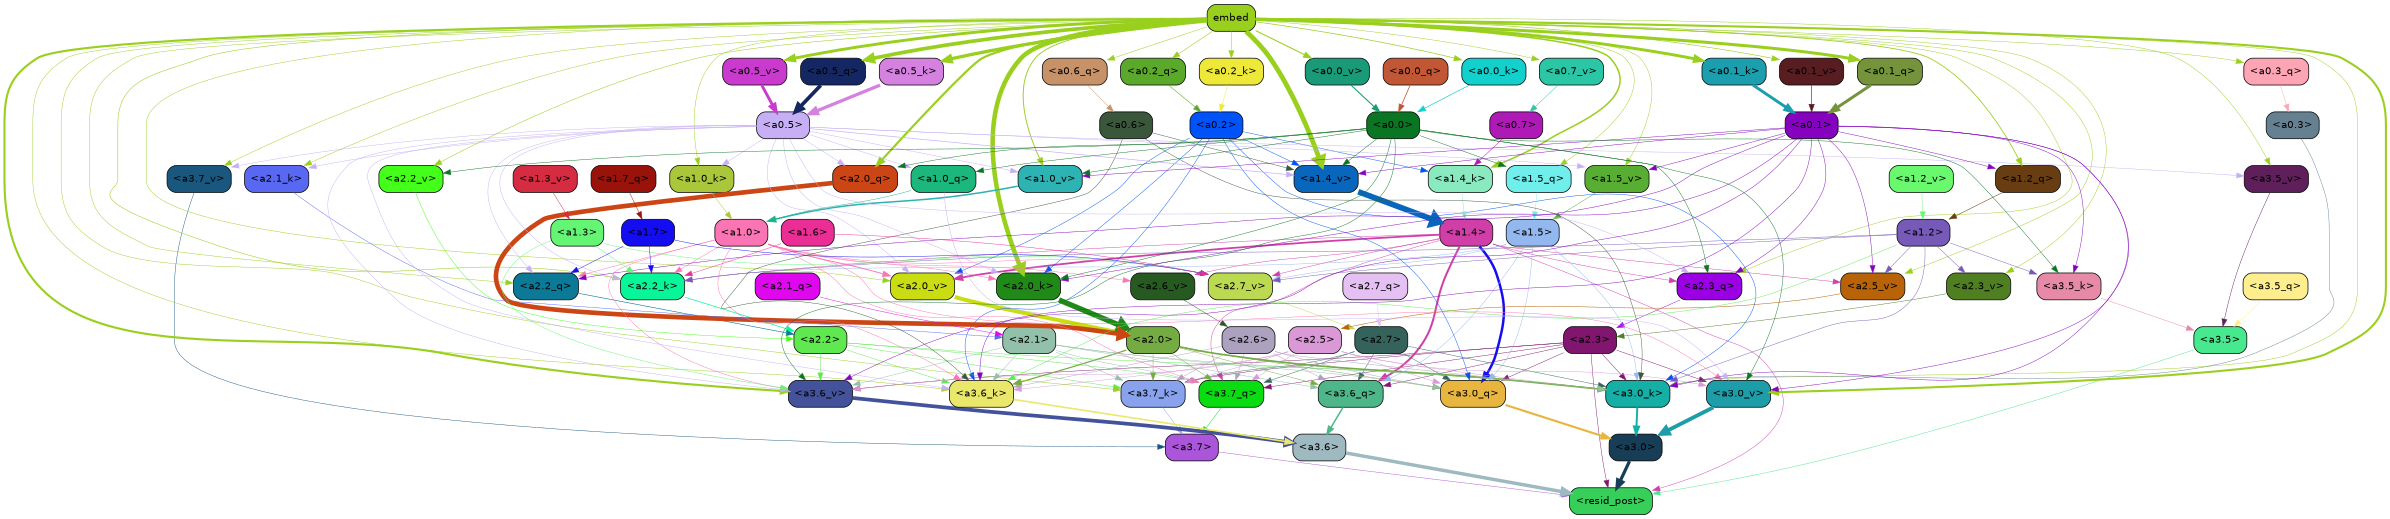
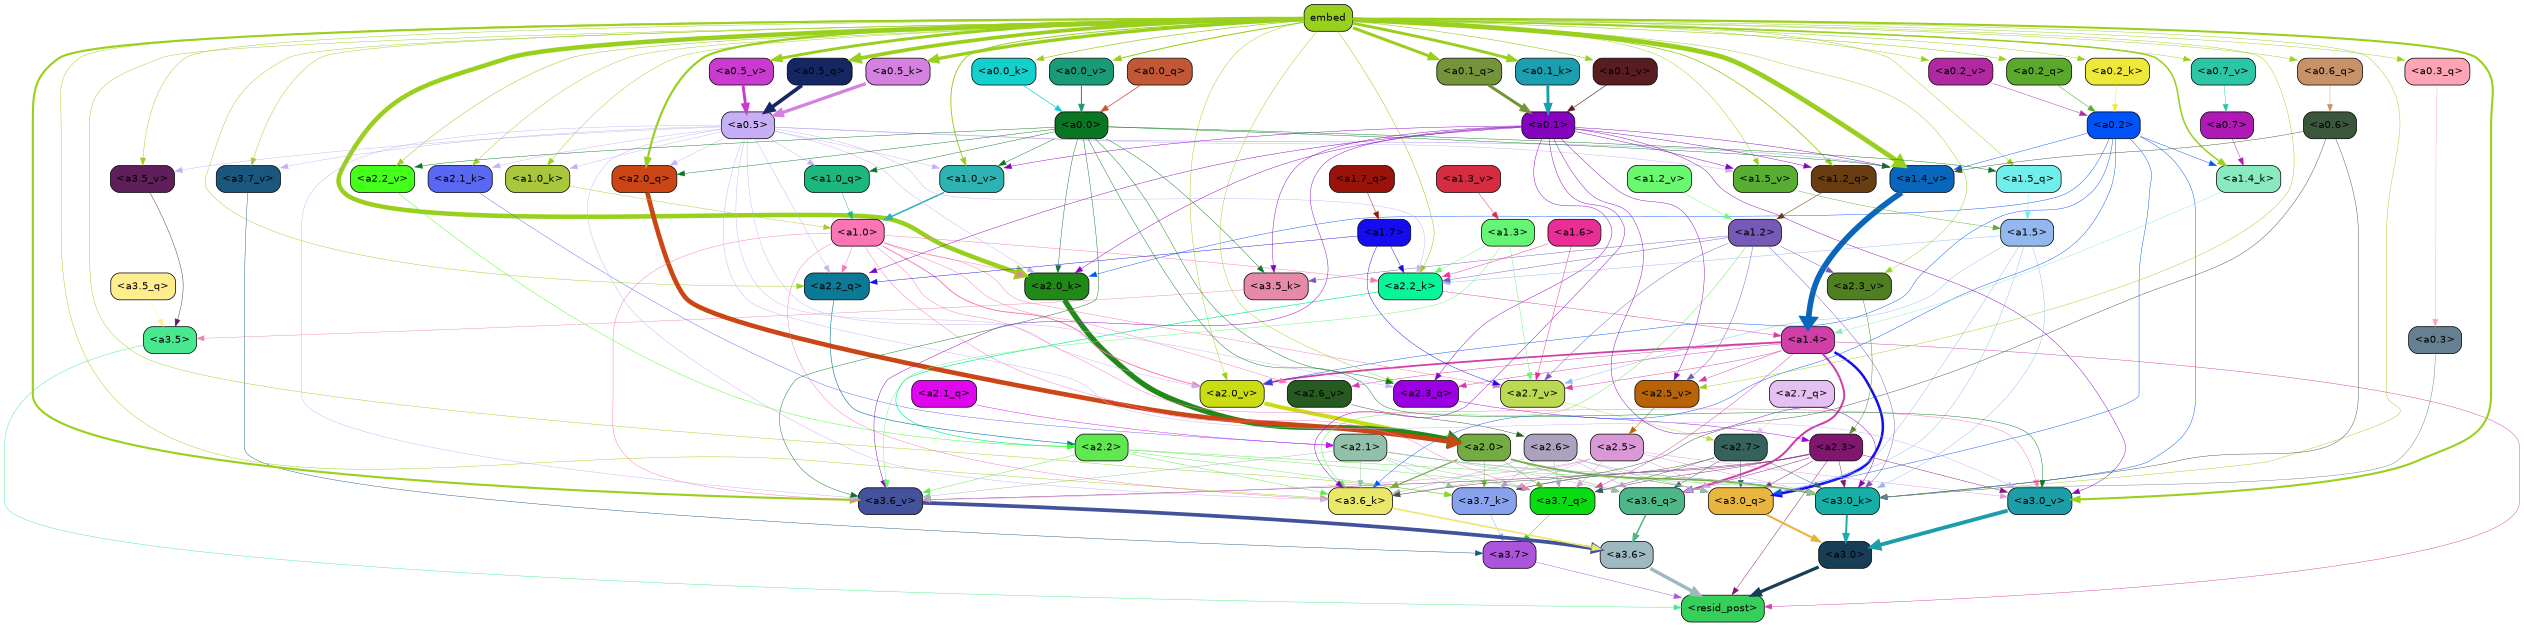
node "<a0.2_v>": added
edge "<a1.4>" -> "<a2.2_k>": reversed
edge "<a1.0_q>" -> "<a3.0_v>": now "<a0.5>" -> "<a3.0_v>"
